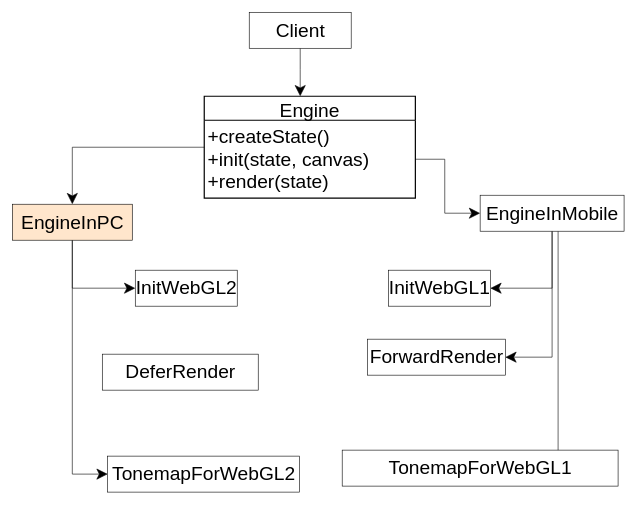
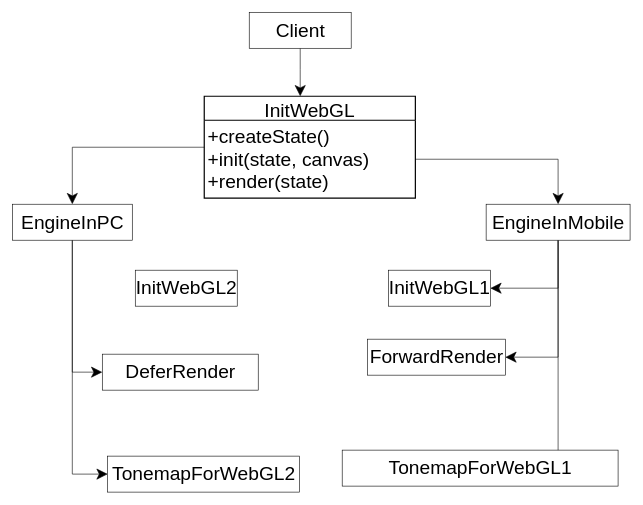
node "Engine": label "Engine" -> "InitWebGL"
node "EngineInMobile": moved (552, 213) -> (558, 222)
node "EngineInPC": fillcolor #ffe6cc -> #ffffff
edge "EngineInPC" -> "InitWebGL2": removed
edge "EngineInPC" -> "DeferRender": added
